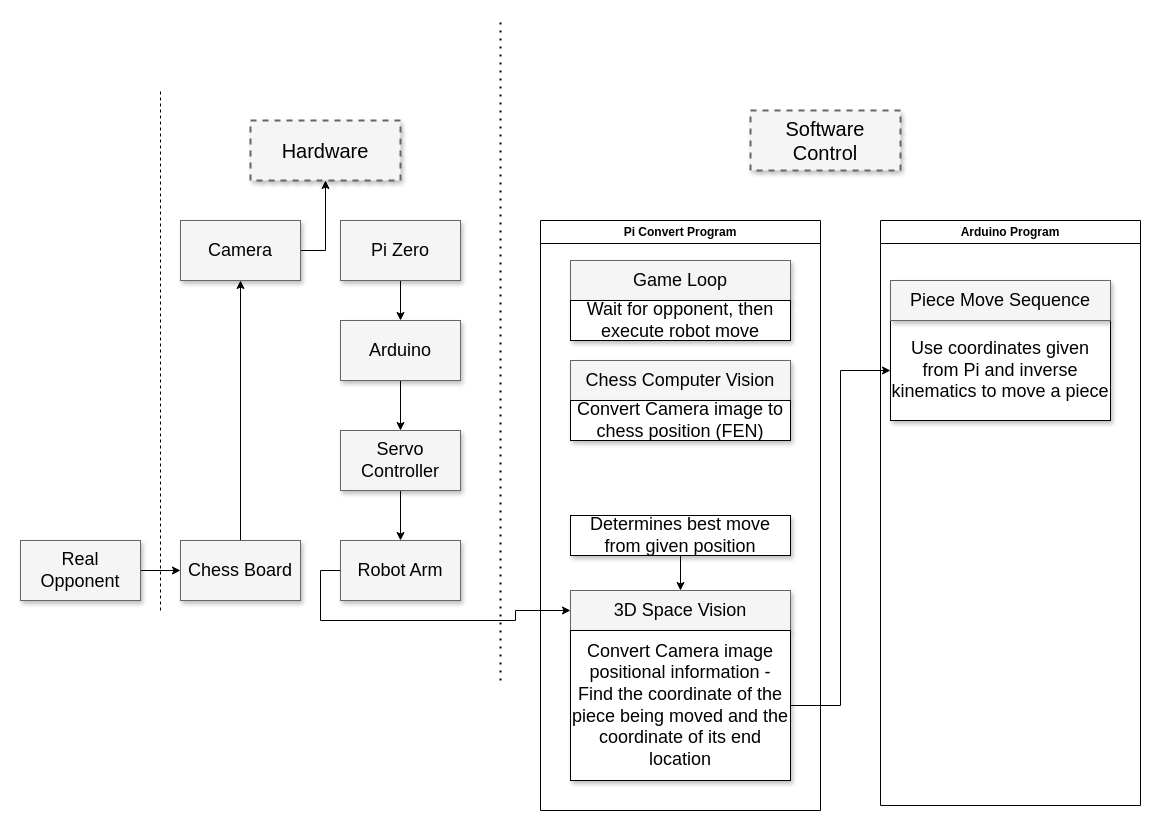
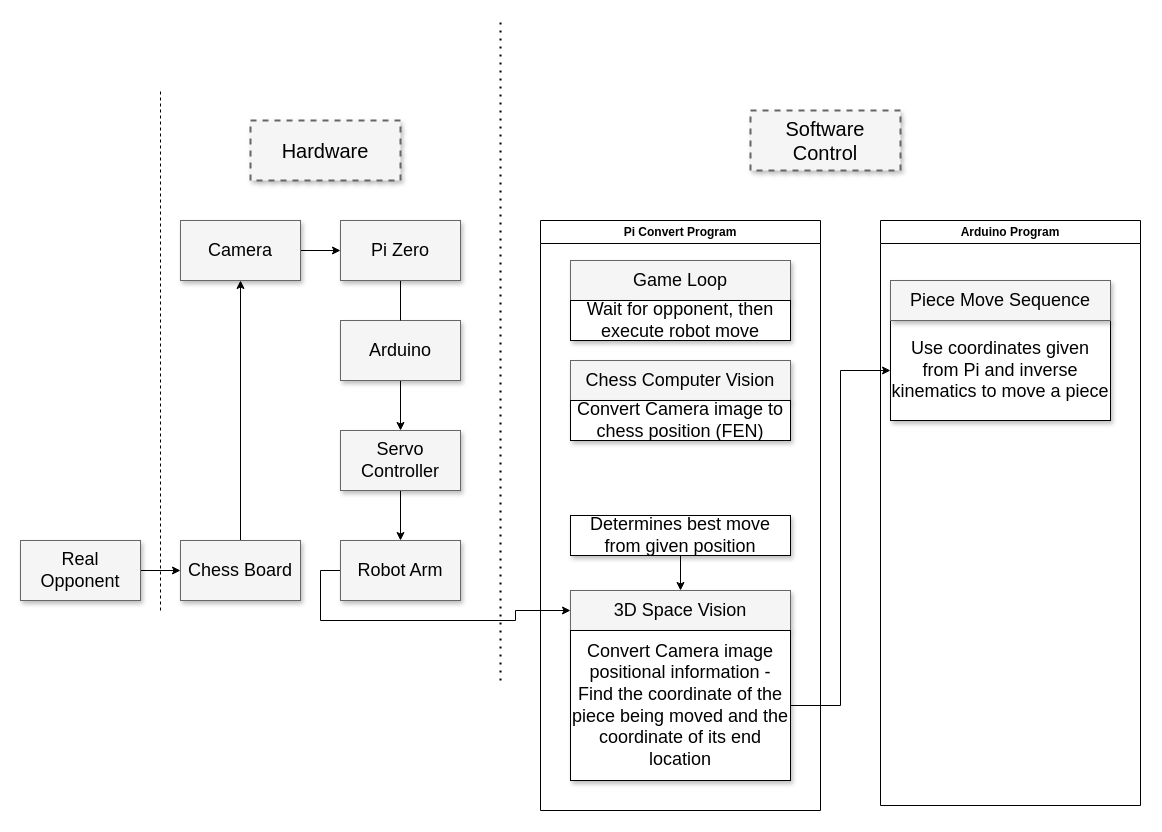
edge "Camera" -> "Hardware": now "Camera" -> "Pi Zero"
edge "Pi Zero" -> "Arduino": arrowhead classic -> none
